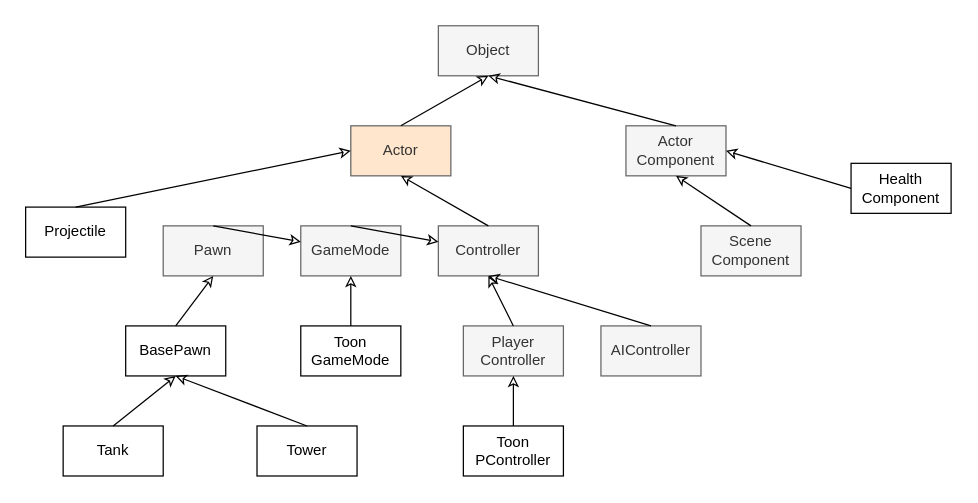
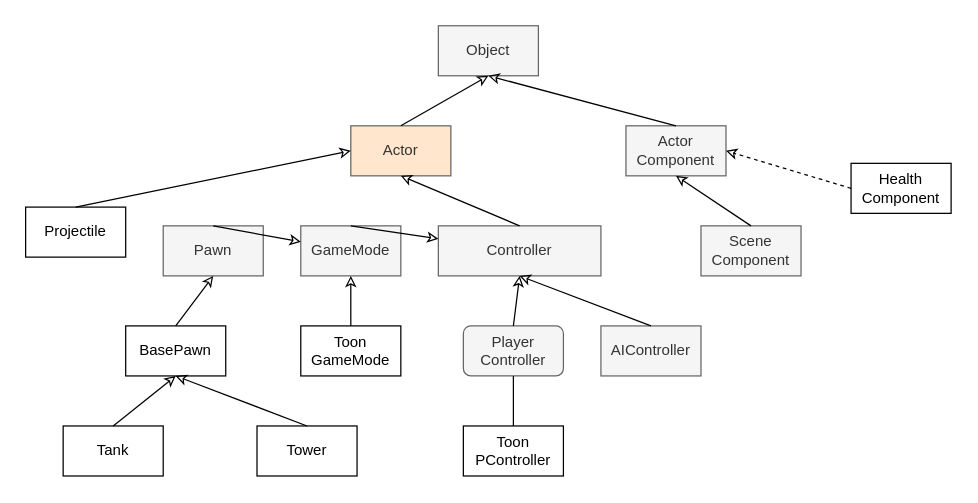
edge "Health Component" -> "Actor Component": style solid -> dashed
node "Controller": size 100x50 -> 163x50
node "Player Controller": shape rectangle -> rounded rectangle
edge "Toon PController" -> "Player Controller": arrowhead classic -> none
